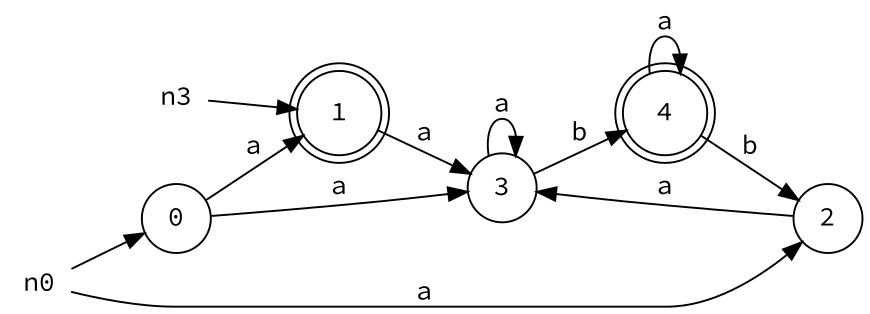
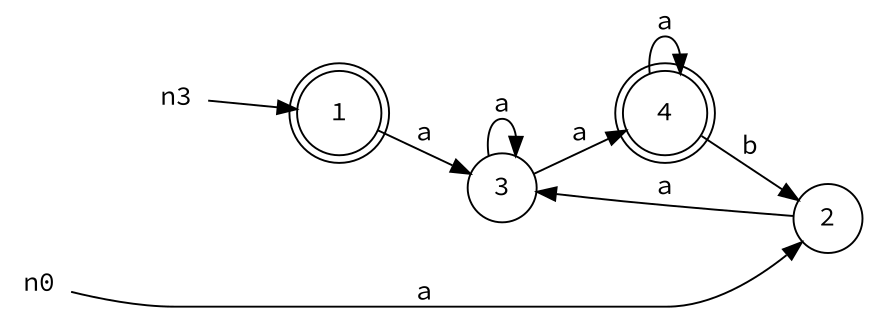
edge "3" -> "4": label "b" -> "a"
node "0": removed
